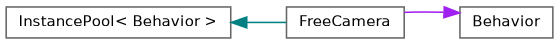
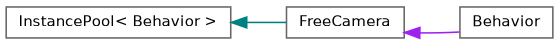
edge "FreeCamera" -> "Behavior": reversed
